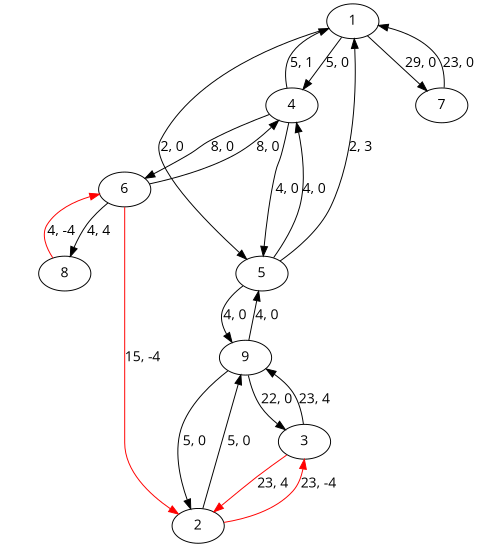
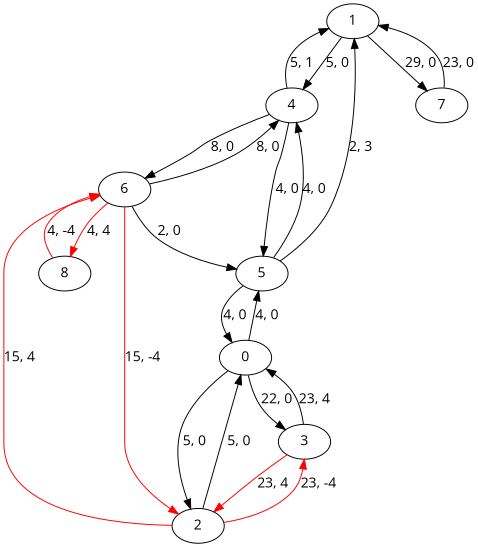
edge "1" -> "5": now "6" -> "5"
edge "6" -> "8": color black -> red
node "9": label "9" -> "0"
edge "2" -> "6": added, label "15, 4"
